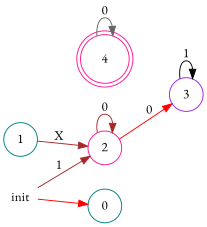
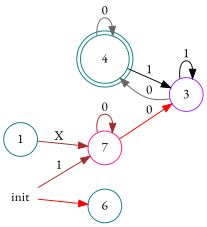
node "4": color deeppink -> teal
edge "4" -> "3": added, label "1"
edge "3" -> "4": added, label "0"
node "2": label "2" -> "7"
node "0": label "0" -> "6"
